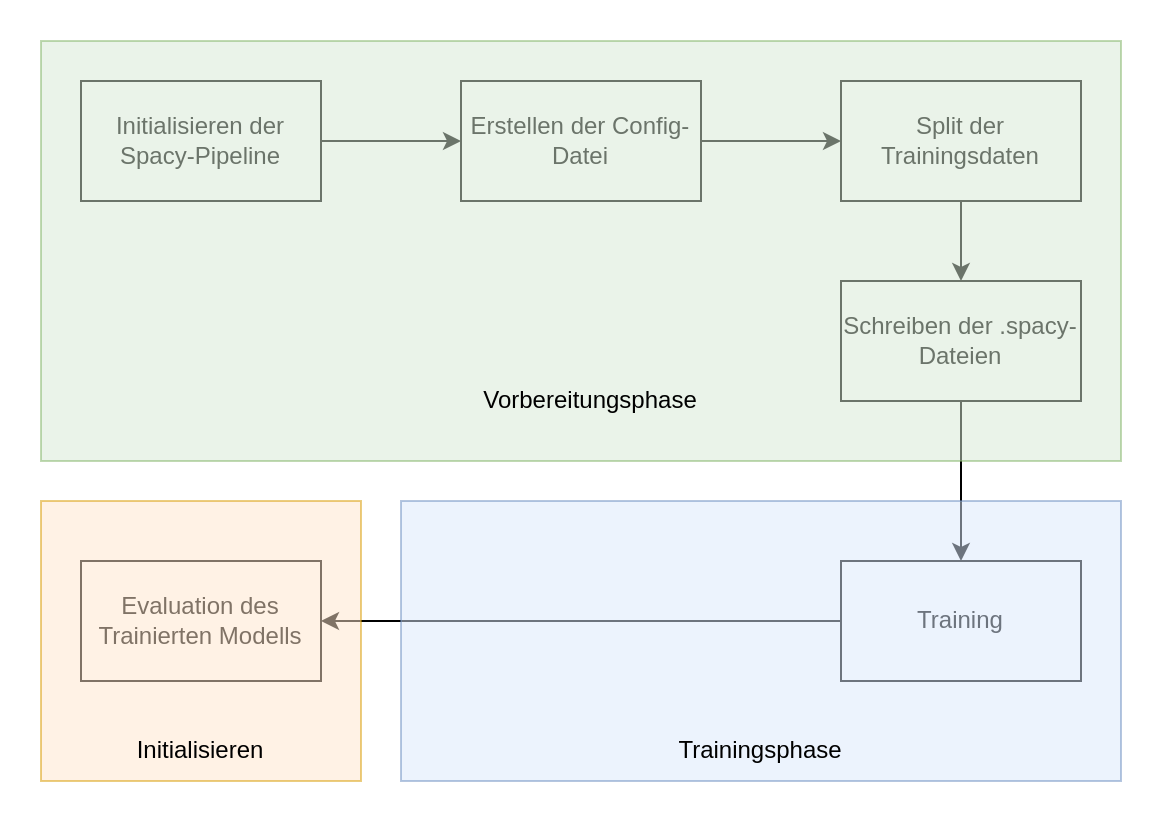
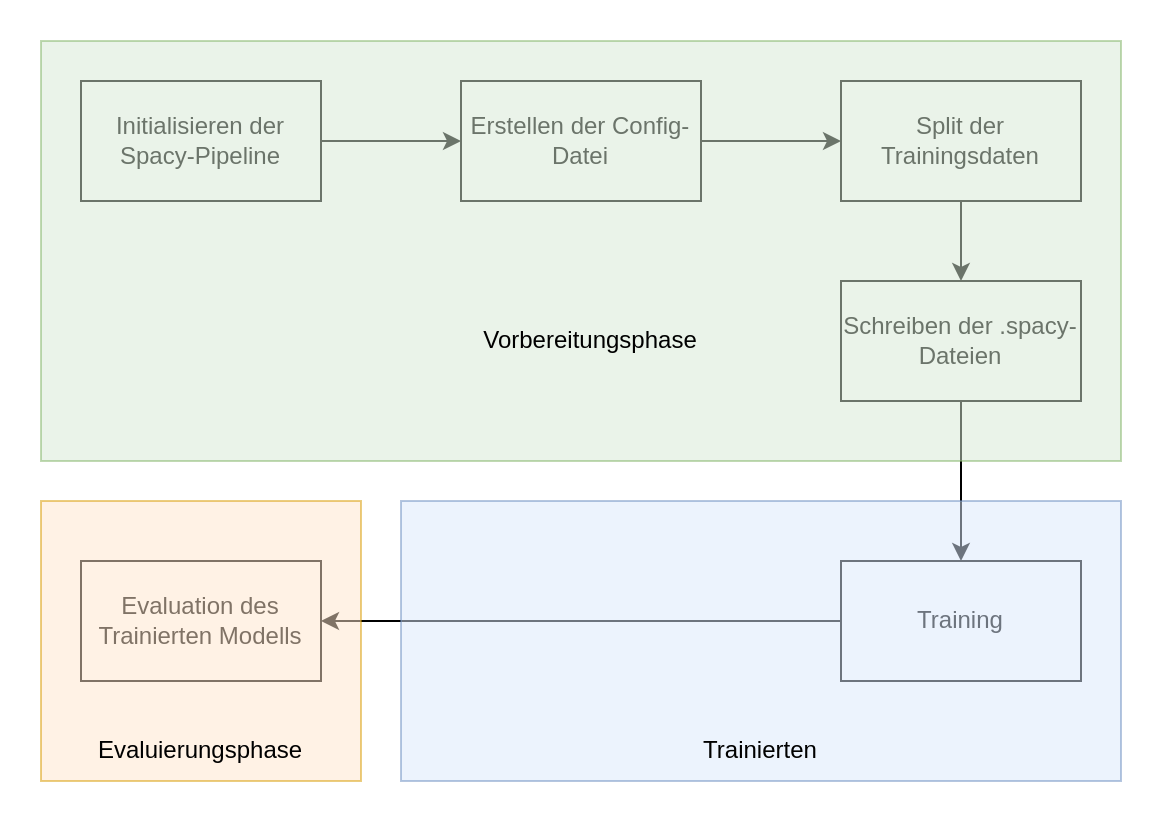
node "Vorbereitungsphase": moved (591, 401) -> (591, 341)
node "Initialisieren": label "Initialisieren" -> "Evaluierungsphase"
node "Trainingsphase": label "Trainingsphase" -> "Trainierten"
